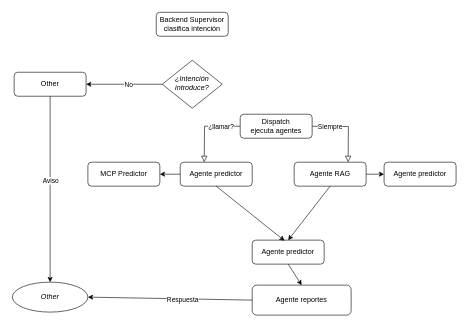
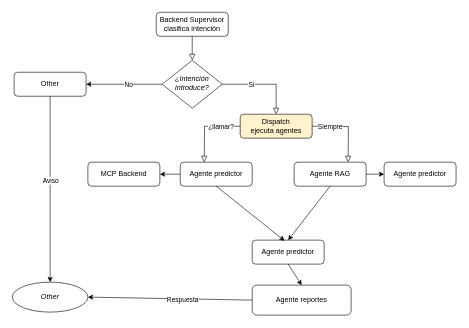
edge "Backend Supervisor clasifica intención" -> "¿Intención introduce?": added
edge "¿Intención introduce?" -> "Dispatch ejecuta agentes": added, label "Sí"
node "Dispatch ejecuta agentes": fillcolor #ffffff -> #fff2cc
node "MCP Predictor": label "MCP Predictor" -> "MCP Backend"
